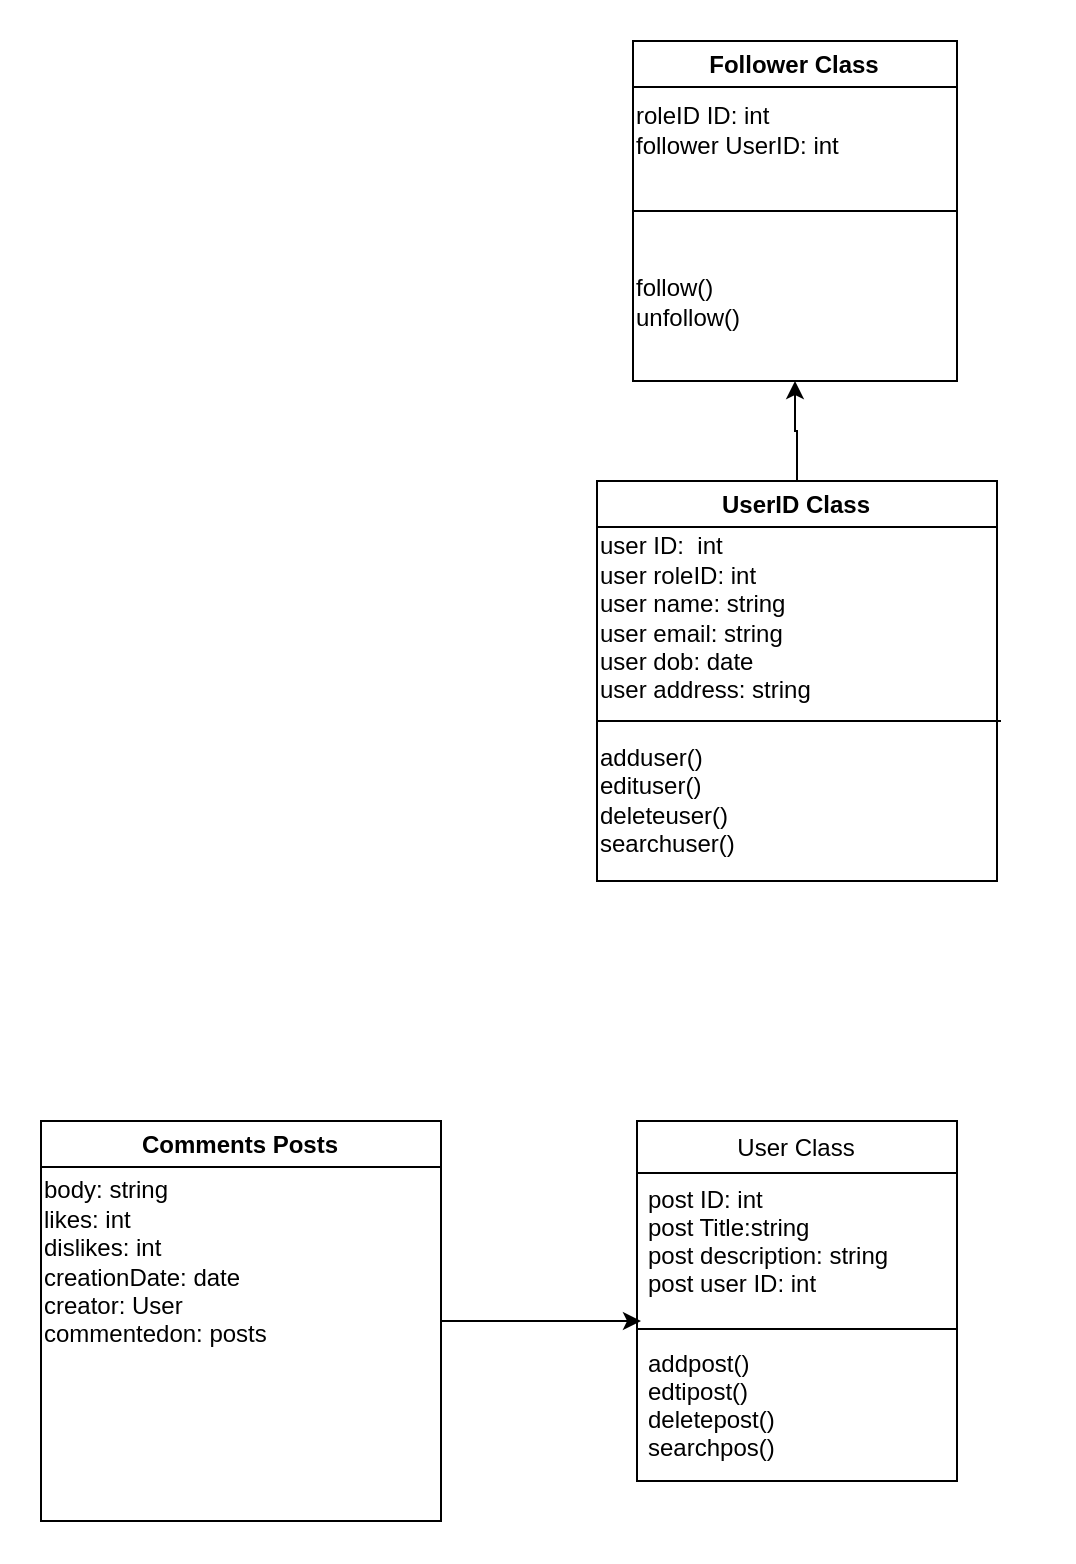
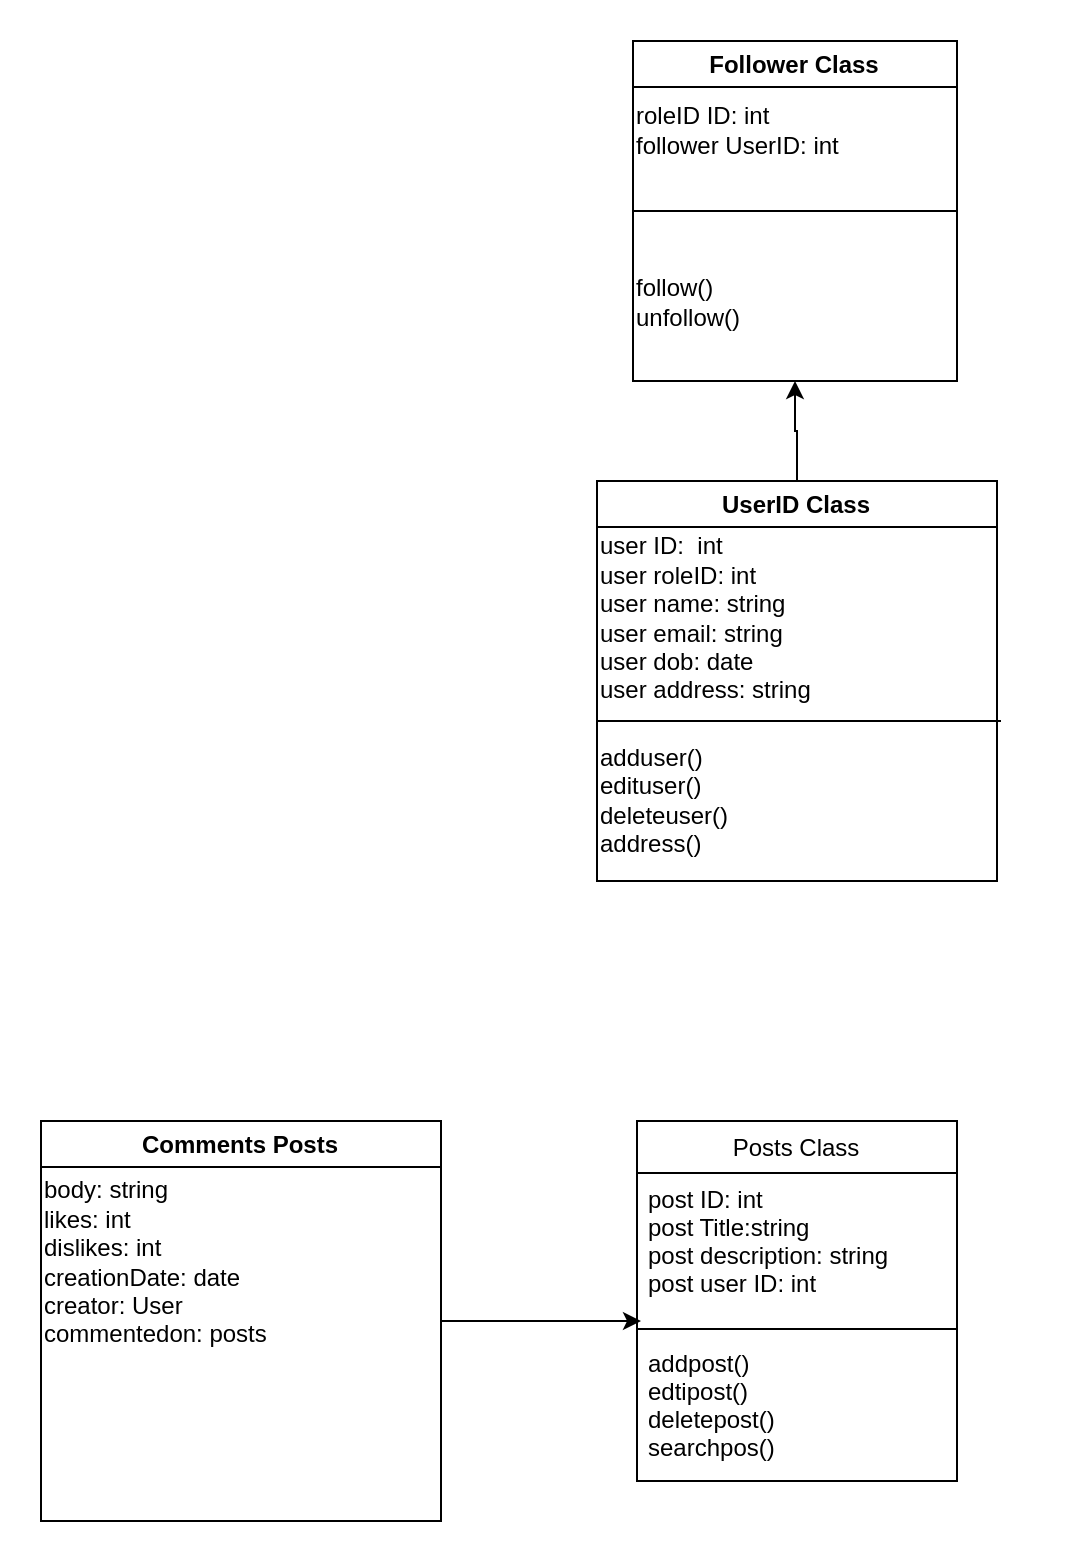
node "adduser() edituser() deleteuser() searchuser()": label "adduser() edituser() deleteuser() searchuser()" -> "adduser() edituser() deleteuser() address()"
node "User Class": label "User Class" -> "Posts Class"
